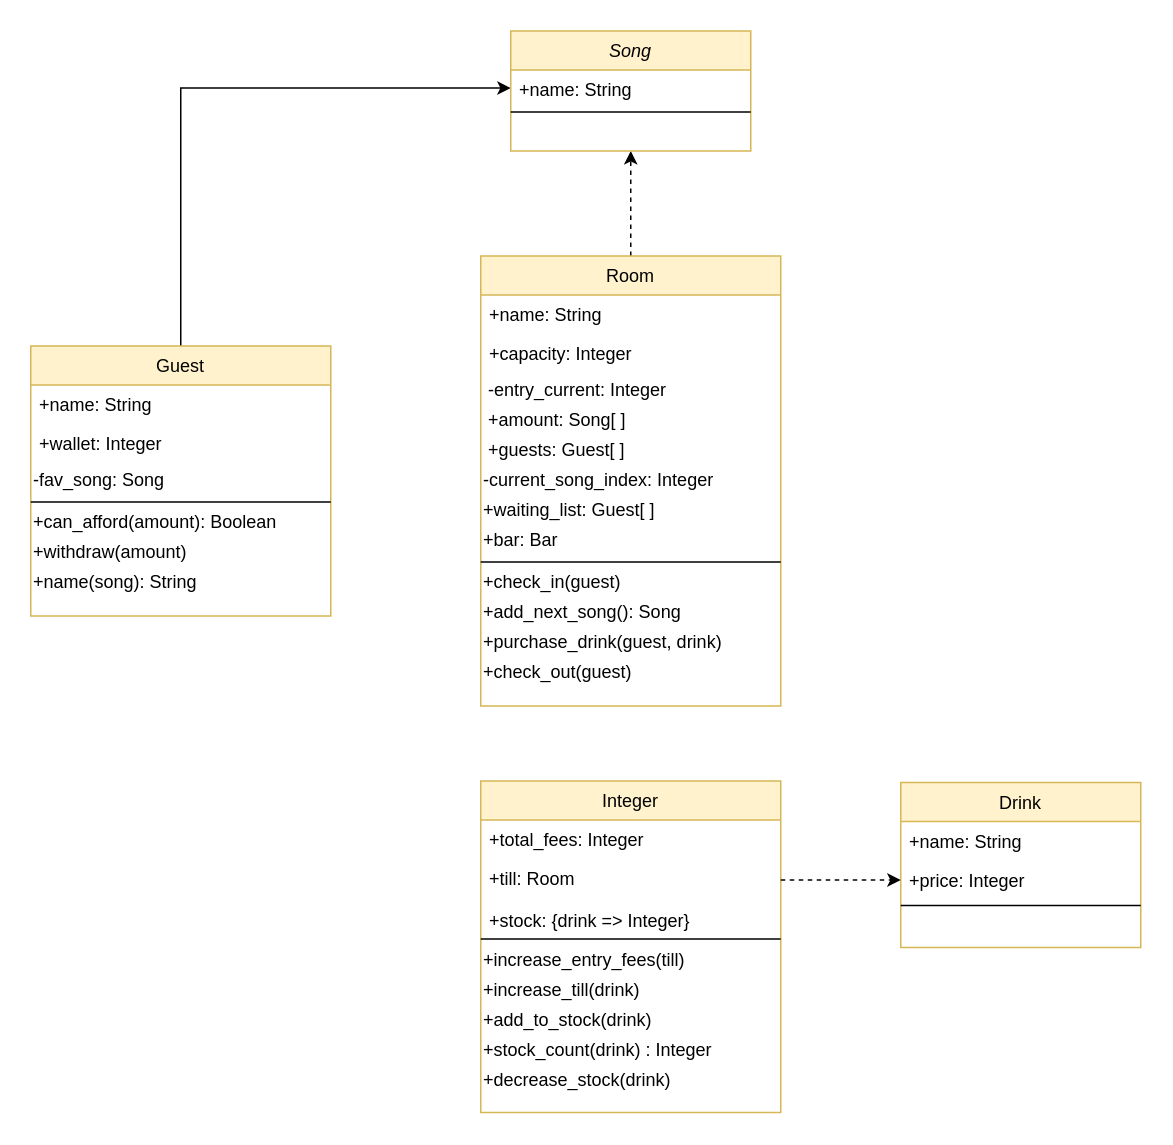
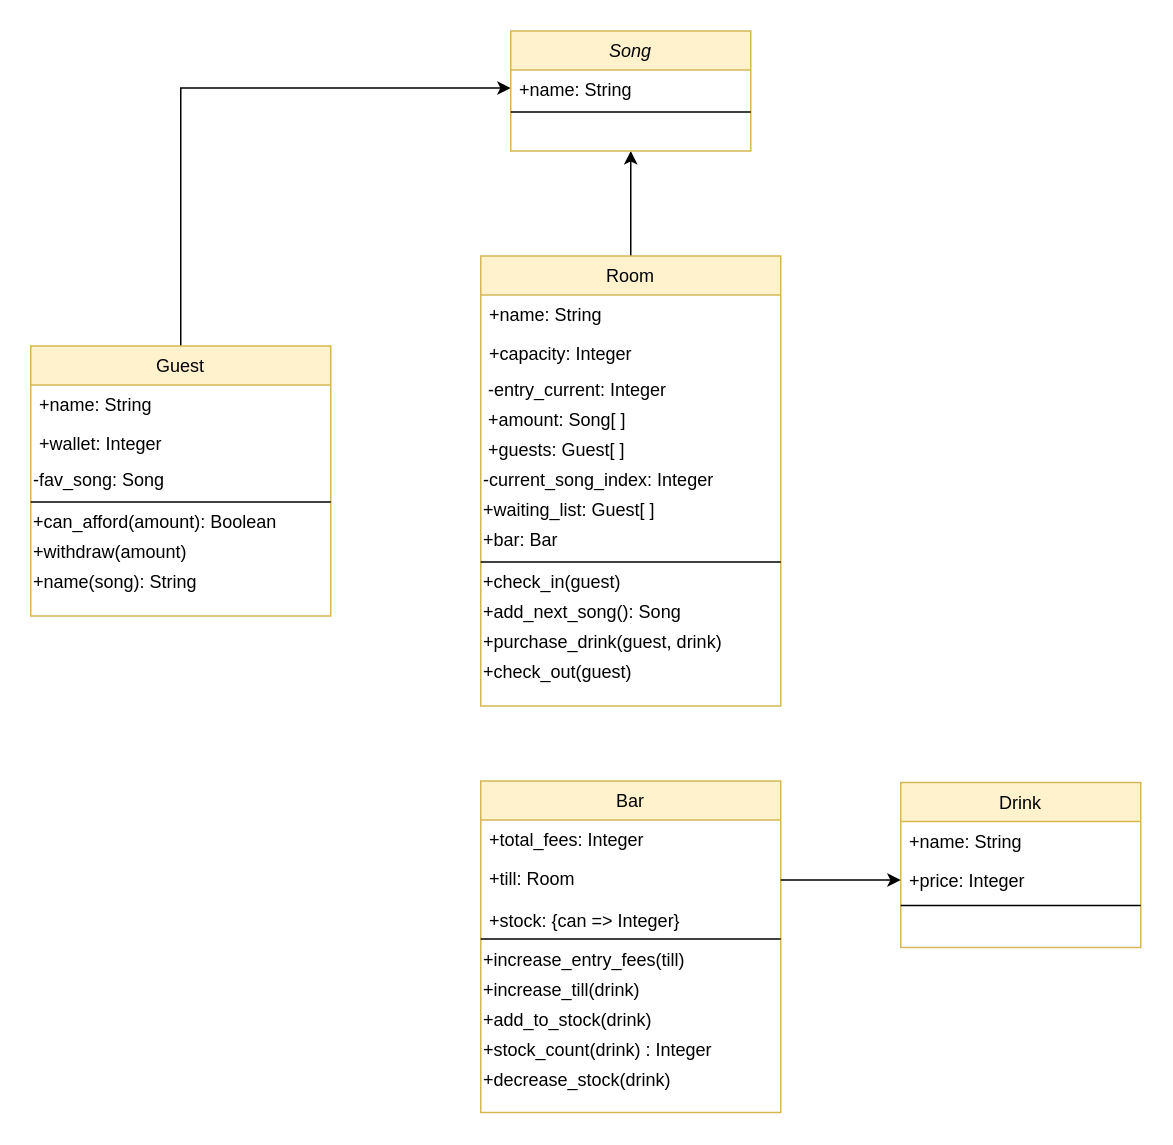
edge "Room" -> "Song": style dashed -> solid
node "Integer": label "Integer" -> "Bar"
edge "+till: Room" -> "+price: Integer": style dashed -> solid
node "+stock: {drink => Integer}": label "+stock: {drink => Integer}" -> "+stock: {can => Integer}"
